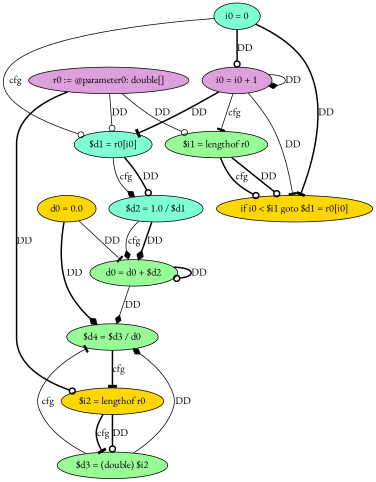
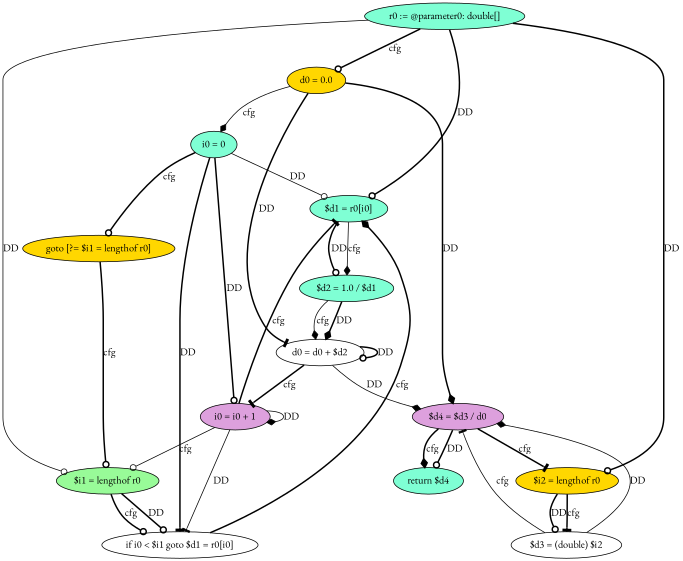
edge "r0 := @parameter0: double[]" -> "d0 = 0.0": added, label "cfg"
edge "i0 = 0" -> "$d1 = r0[i0]": label "cfg" -> "DD"
node "r0 := @parameter0: double[]": fillcolor plum -> aquamarine
edge "d0 = 0.0" -> "i0 = 0": added, label "cfg"
edge "r0 := @parameter0: double[]" -> "$d1 = r0[i0]": style solid -> bold
edge "i0 = i0 + 1" -> "$i1 = lengthof r0": arrowhead tee -> odot
edge "i0 = i0 + 1" -> "$d1 = r0[i0]": label "DD" -> "cfg"
node "if i0 < $i1 goto $d1 = r0[i0]": fillcolor gold -> white
edge "d0 = 0.0" -> "d0 = d0 + $d2": style solid -> bold
node "goto [?= $i1 = lengthof r0]": added
node "d0 = d0 + $d2": fillcolor palegreen -> white
node "$d4 = $d3 / d0": fillcolor palegreen -> plum
edge "d0 = d0 + $d2" -> "i0 = i0 + 1": added, label "cfg"
edge "if i0 < $i1 goto $d1 = r0[i0]" -> "$d1 = r0[i0]": added, label "cfg"
node "$d3 = (double) $i2": fillcolor palegreen -> white
node "return $d4": added
